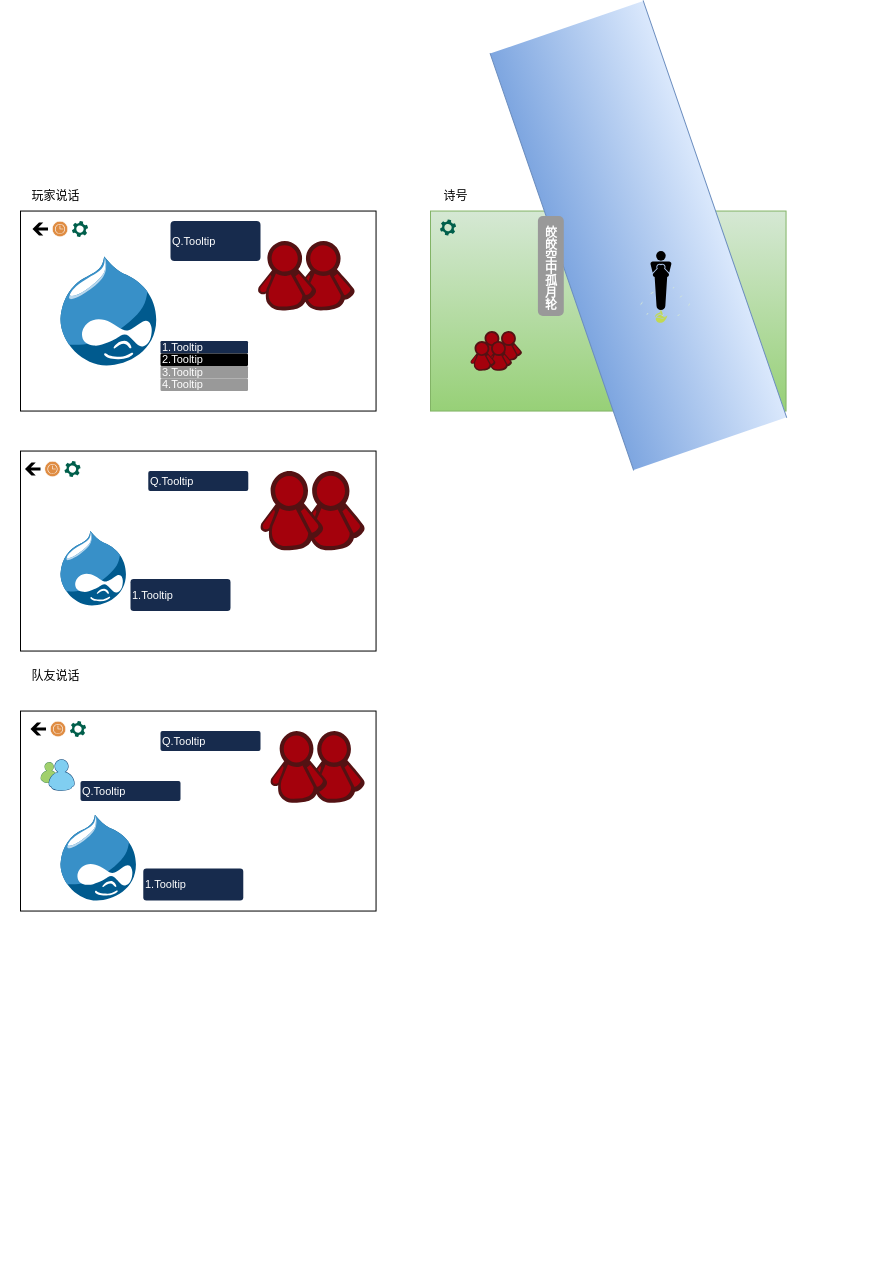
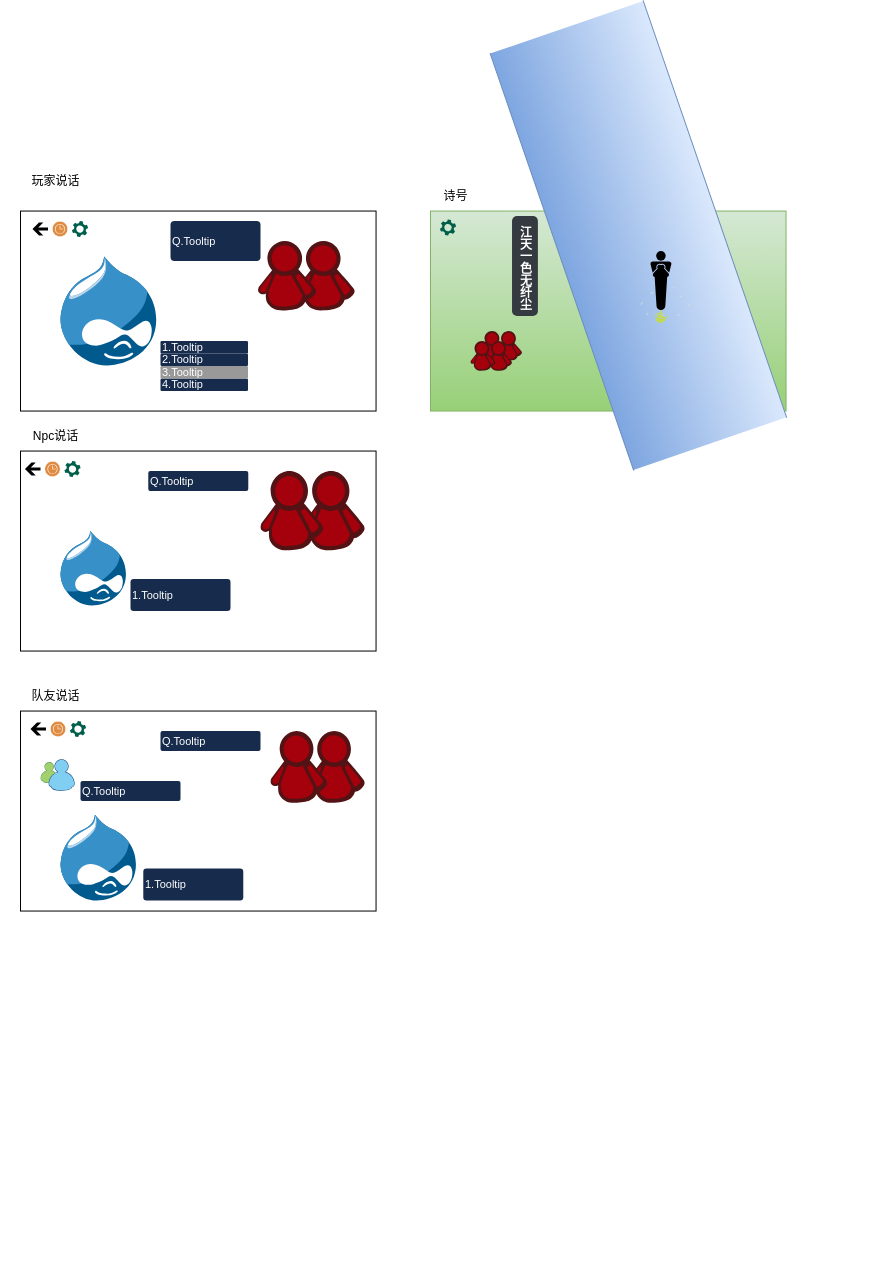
node "玩家说话": moved (56, 196) -> (56, 181)
node "江天一色无纤尘": added
node "皎皎空中孤月轮": removed
node "2.Tooltip": fillcolor #000000 -> #172b4d
node "4.Tooltip": fillcolor #999999 -> #172b4d
node "Npc说话": added
node "队友说话": moved (56, 676) -> (56, 696)
